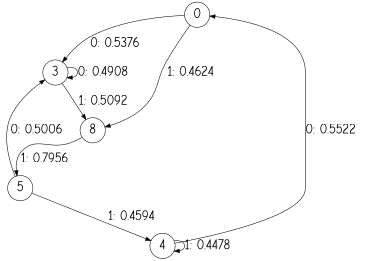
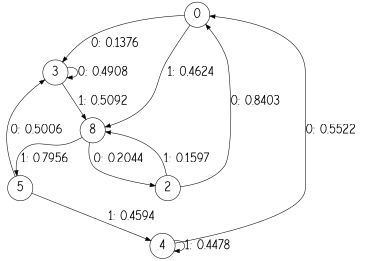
edge "0" -> "3": label "0: 0.5376   " -> "0: 0.1376   "
node "2": added
